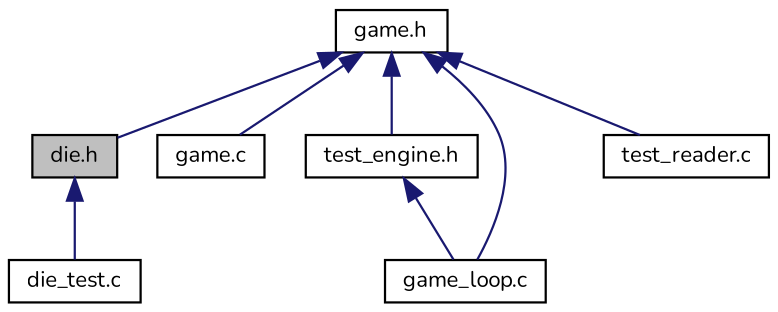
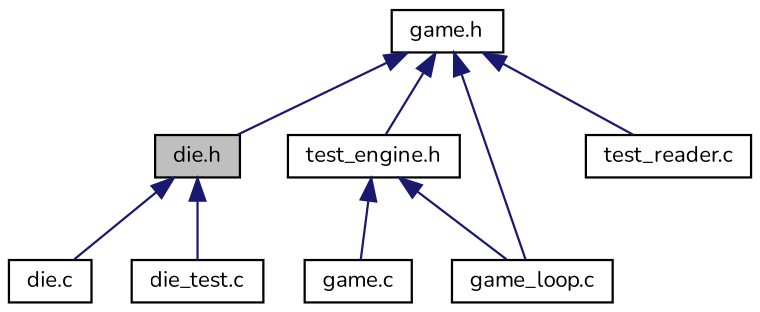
edge "game.c" -> "game.h": now "game.c" -> "test_engine.h"
node "die.c": added
